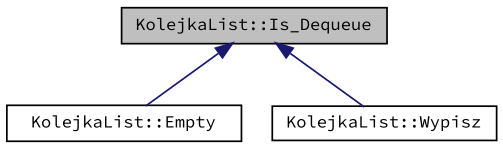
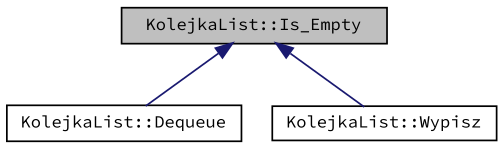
node "KolejkaList::Is_Dequeue": label "KolejkaList::Is_Dequeue" -> "KolejkaList::Is_Empty"
node "KolejkaList::Empty": label "KolejkaList::Empty" -> "KolejkaList::Dequeue"
